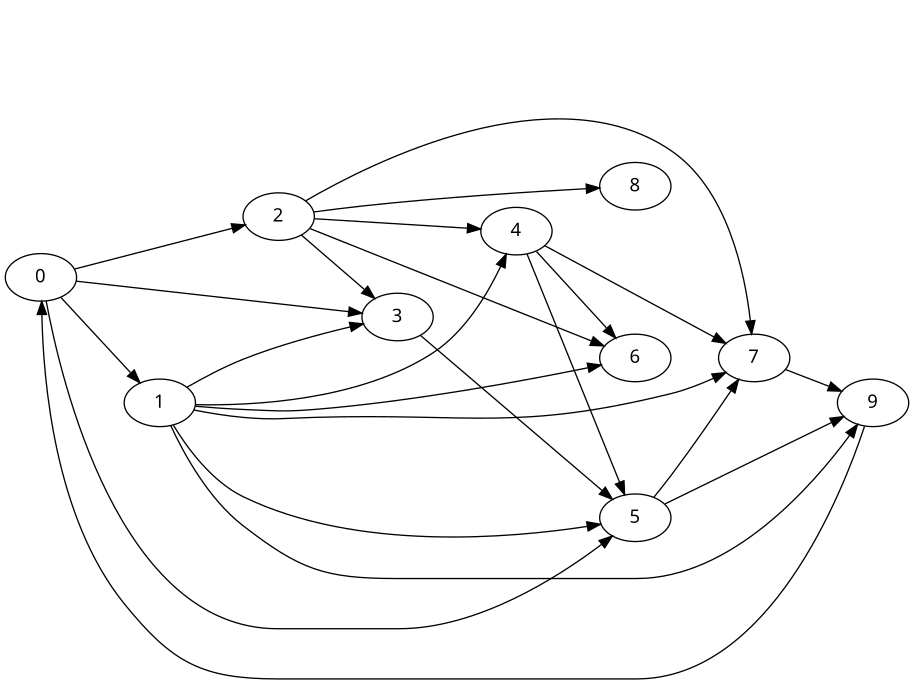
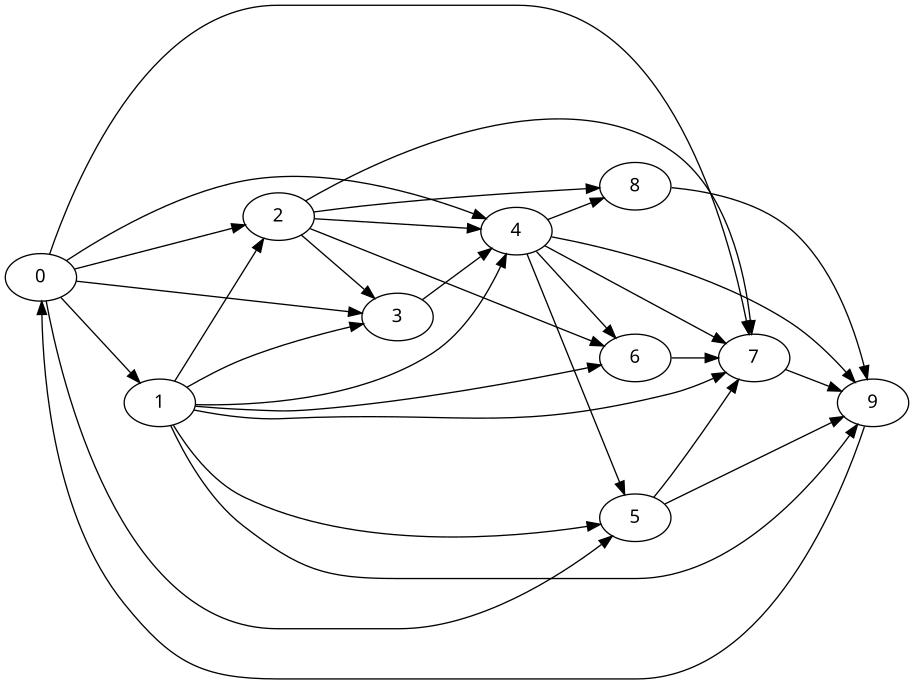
edge "0" -> "7": added
edge "0" -> "4": added
edge "4" -> "8": added
edge "8" -> "9": added
edge "4" -> "9": added
edge "1" -> "2": added
edge "6" -> "7": added
edge "3" -> "5": now "3" -> "4"
